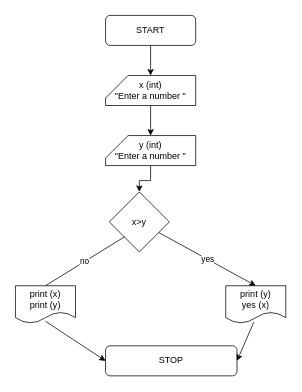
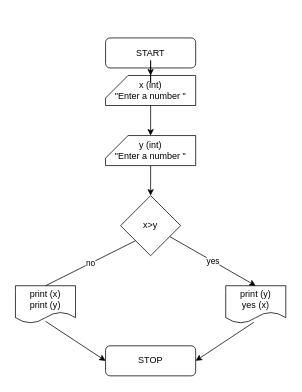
node "START": moved (150, 30) -> (150, 53)
node "x>y": moved (139, 222) -> (150, 225)
node "STOP": size 131x30 -> 90x30
